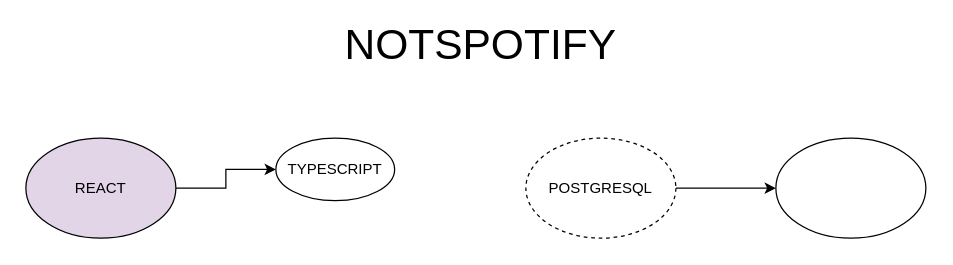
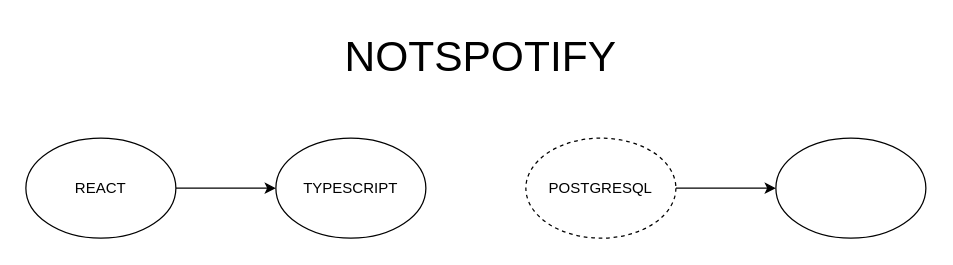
node "NOTSPOTIFY": moved (481, 44) -> (481, 57)
node "TYPESCRIPT": size 119x63 -> 150x100
node "REACT": fillcolor #e1d5e7 -> #ffffff
